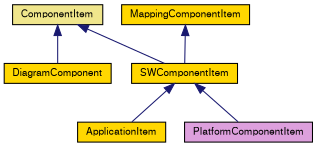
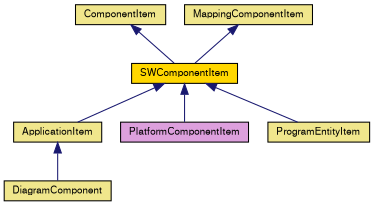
node "MappingComponentItem": fillcolor gold -> khaki
edge "DiagramComponent" -> "ComponentItem": now "DiagramComponent" -> "ApplicationItem"
node "DiagramComponent": fillcolor gold -> khaki
node "ApplicationItem": fillcolor gold -> khaki
node "ProgramEntityItem": added
